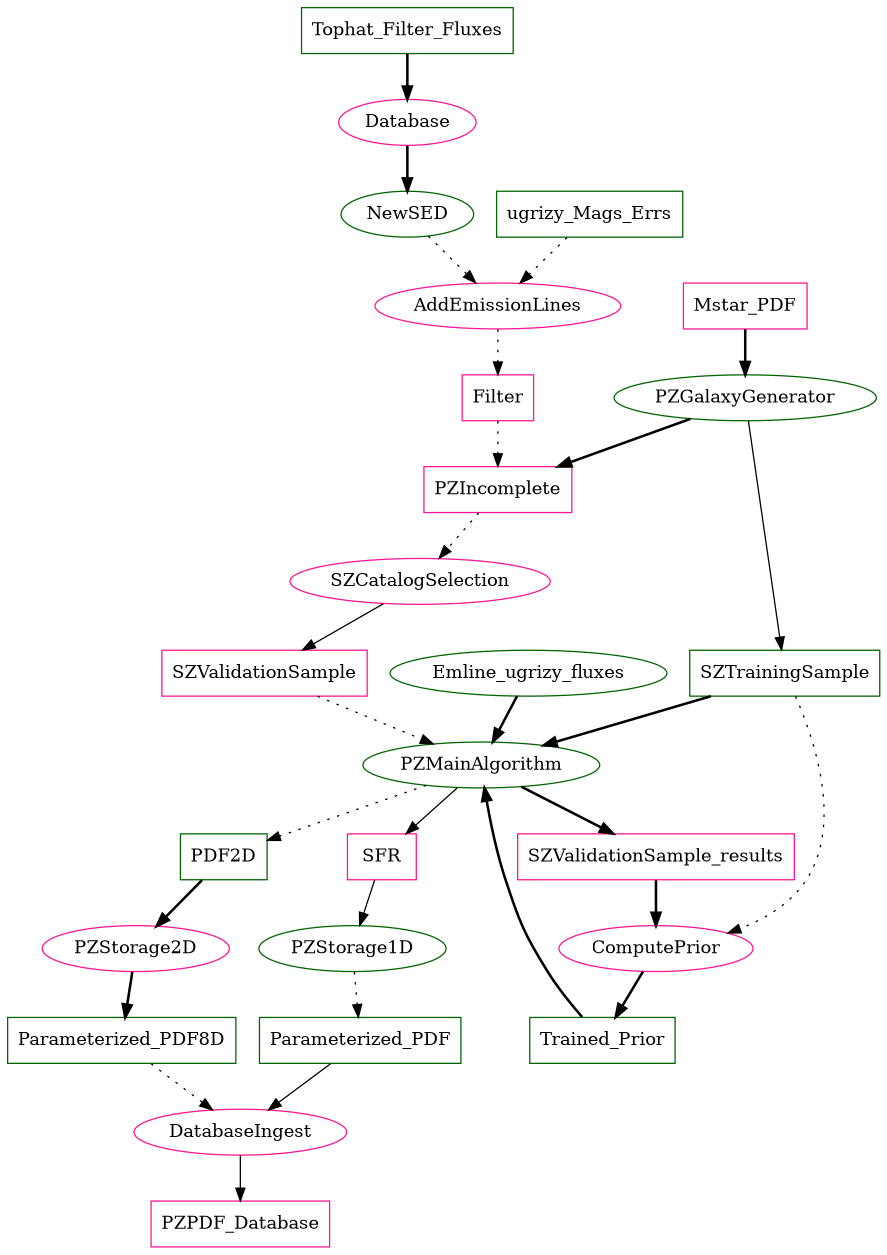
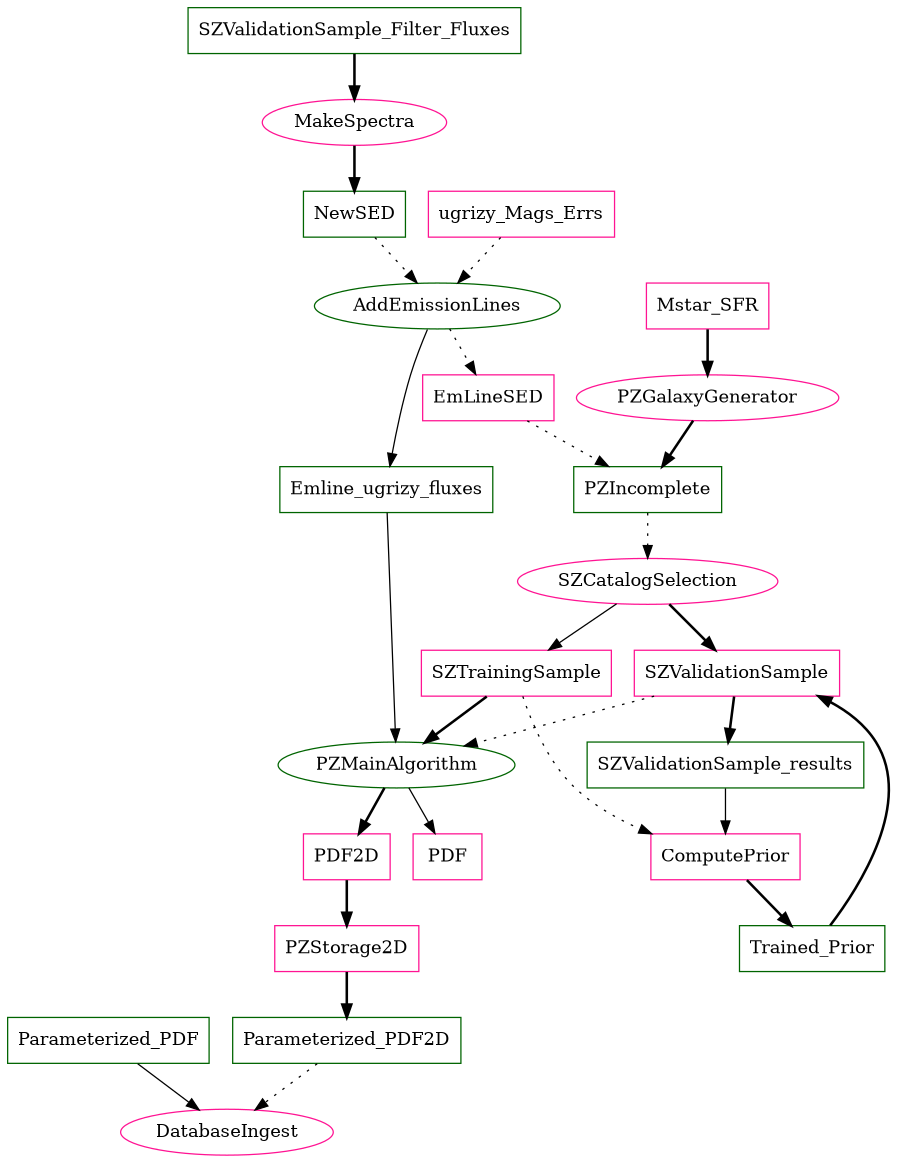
node "Tophat_Filter_Fluxes": label "Tophat_Filter_Fluxes" -> "SZValidationSample_Filter_Fluxes"
node "Database": label "Database" -> "MakeSpectra"
node "NewSED": shape ellipse -> box
node "ugrizy_Mags_Errs": color darkgreen -> deeppink
node "AddEmissionLines": color deeppink -> darkgreen
node "Mstar_PDF": label "Mstar_PDF" -> "Mstar_SFR"
edge "AddEmissionLines" -> "Emline_ugrizy_fluxes": added
node "Filter": label "Filter" -> "EmLineSED"
node "PZGalaxyGenerator": color darkgreen -> deeppink
node "PZIncomplete": color deeppink -> darkgreen
edge "PZGalaxyGenerator" -> "SZTrainingSample": now "SZCatalogSelection" -> "SZTrainingSample"
edge "SZCatalogSelection" -> "SZValidationSample": style solid -> bold
node "Emline_ugrizy_fluxes": shape ellipse -> box
node "SZTrainingSample": color darkgreen -> deeppink
edge "Emline_ugrizy_fluxes" -> "PZMainAlgorithm": style bold -> solid
edge "PZMainAlgorithm" -> "SZValidationSample_results": now "SZValidationSample" -> "SZValidationSample_results"
edge "PZMainAlgorithm" -> "PDF2D": style dotted -> bold
node "PDF2D": color darkgreen -> deeppink
node "SFR": label "SFR" -> "PDF"
node "SZValidationSample_results": color deeppink -> darkgreen
edge "SZValidationSample_results" -> "ComputePrior": style bold -> solid
edge "Trained_Prior" -> "PZMainAlgorithm": now "Trained_Prior" -> "SZValidationSample"
node "PZStorage2D": shape ellipse -> box
node "PZStorage1D": removed
node "ComputePrior": shape ellipse -> box
node "Parameterized_PDF8D": label "Parameterized_PDF8D" -> "Parameterized_PDF2D"
node "PZPDF_Database": removed
